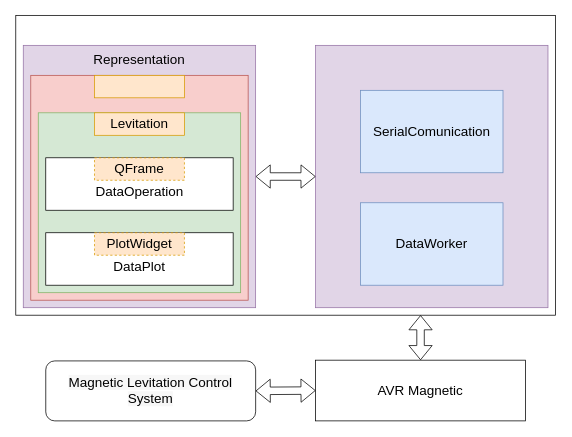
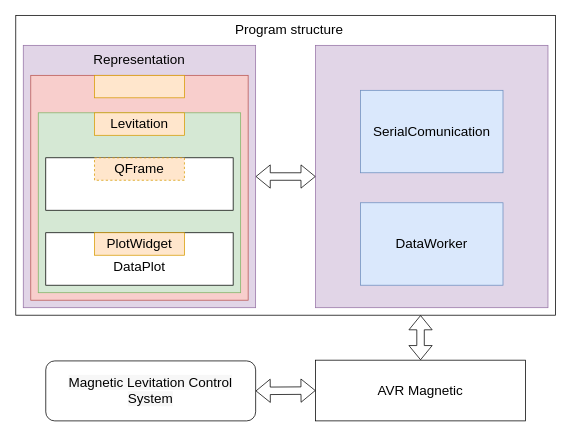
node "Program structure": added
node "DataOperation": removed
node "PlotWidget": style dashed -> solid
